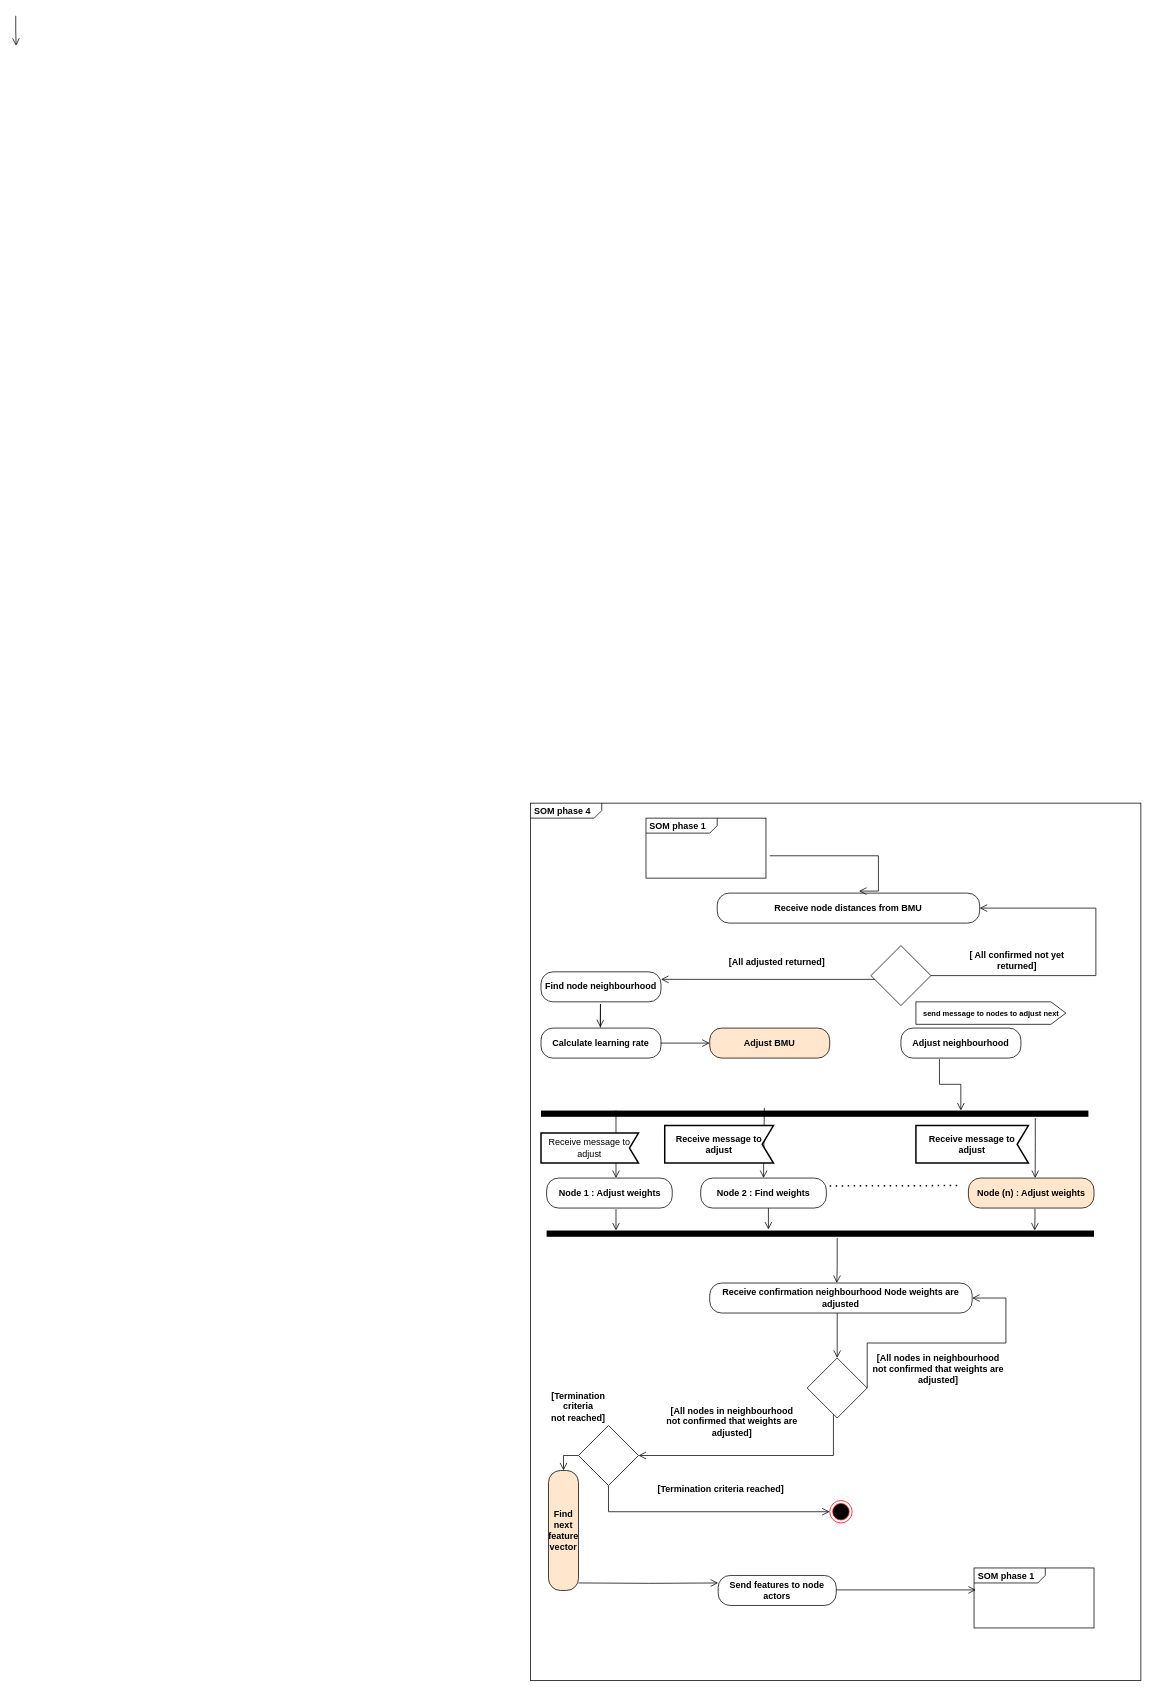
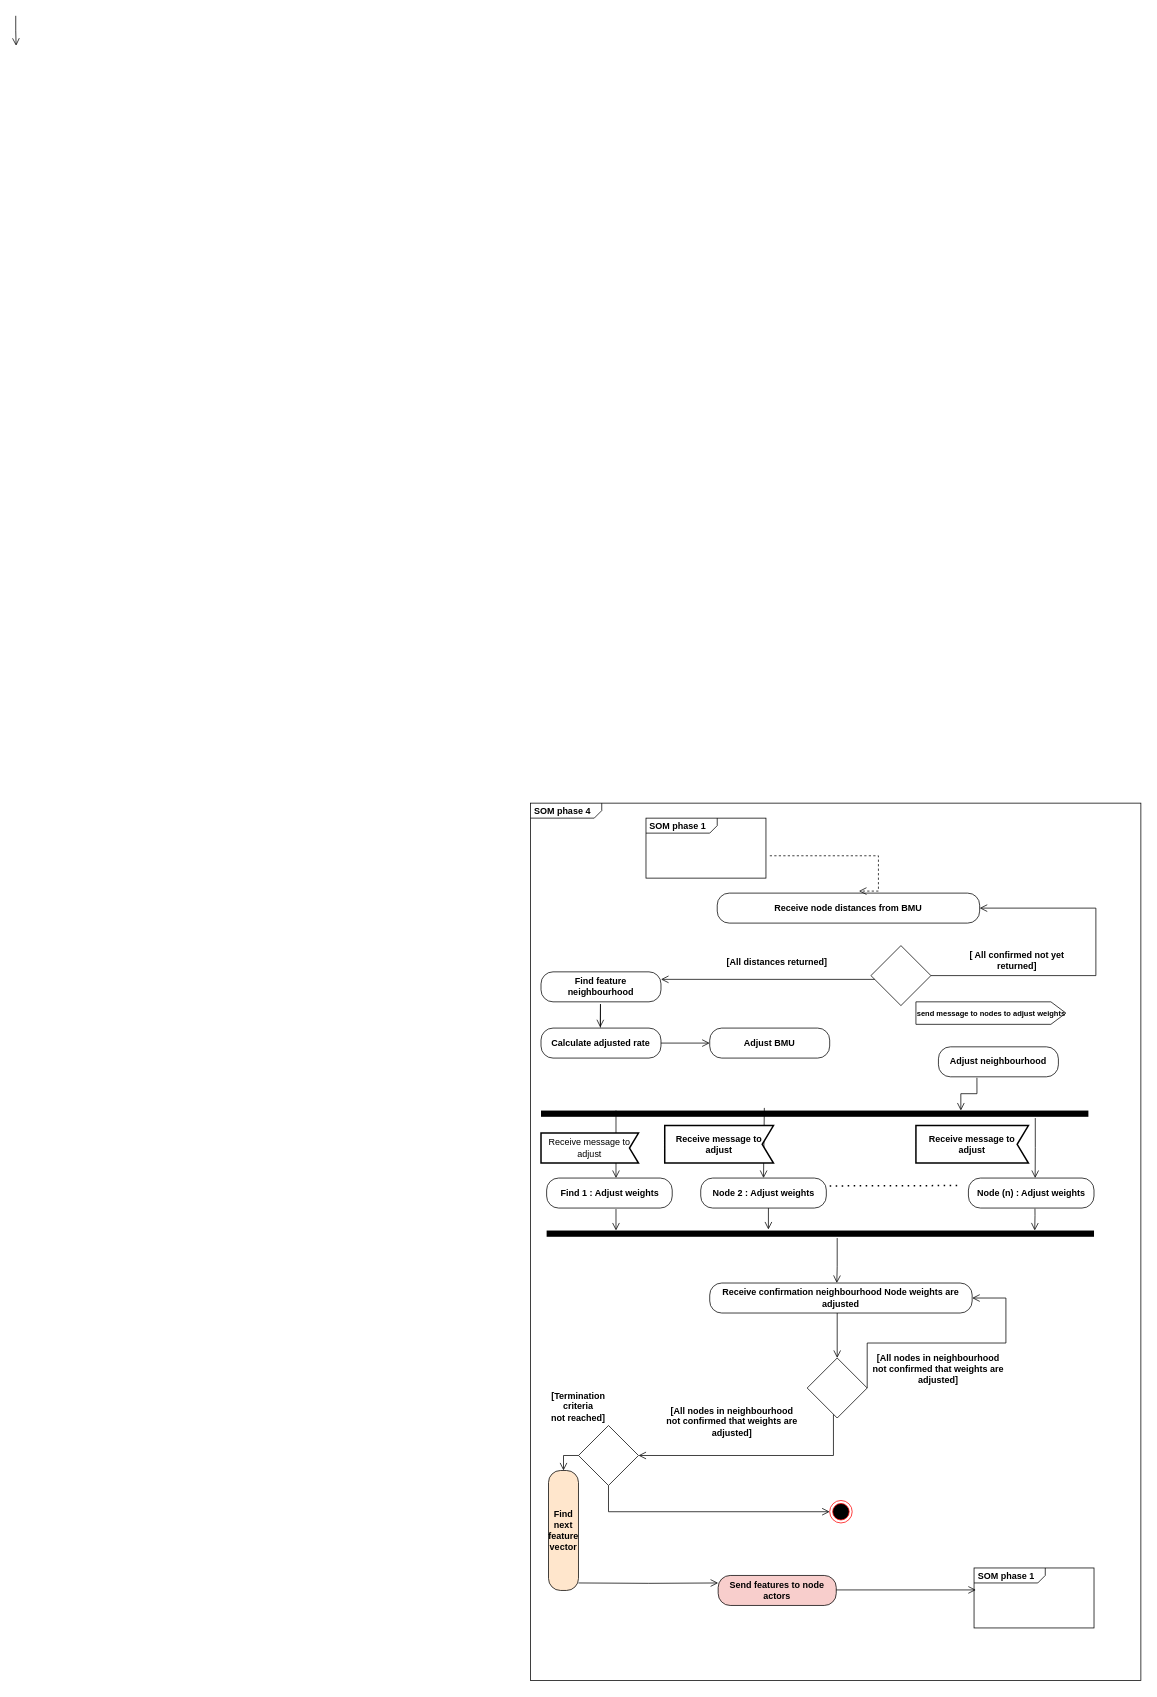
edge "SOM phase 4" -> "Receive node distances from BMU": style solid -> dashed
node "[All adjusted returned]": label "[All adjusted returned]" -> "[All distances returned]"
node "Find node neighbourhood": label "Find node neighbourhood" -> "Find feature neighbourhood"
node "send message to nodes to adjust next": label "send message to nodes to adjust next" -> "send message to nodes to adjust weights"
node "Calculate learning rate": label "Calculate learning rate" -> "Calculate adjusted rate"
node "Adjust BMU": fillcolor #ffe6cc -> #ffffff
node "Adjust neighbourhood": moved (961, 1043) -> (999, 1062)
node "Node 1 : Adjust weights": label "Node 1 : Adjust weights" -> "Find 1 : Adjust weights"
node "Node 2 : Find weights": label "Node 2 : Find weights" -> "Node 2 : Adjust weights"
node "Node (n) : Adjust weights": fillcolor #ffe6cc -> #ffffff
node "[Termination criteria reached]": removed
node "Send features to node actors": fillcolor #ffffff -> #f8cecc
